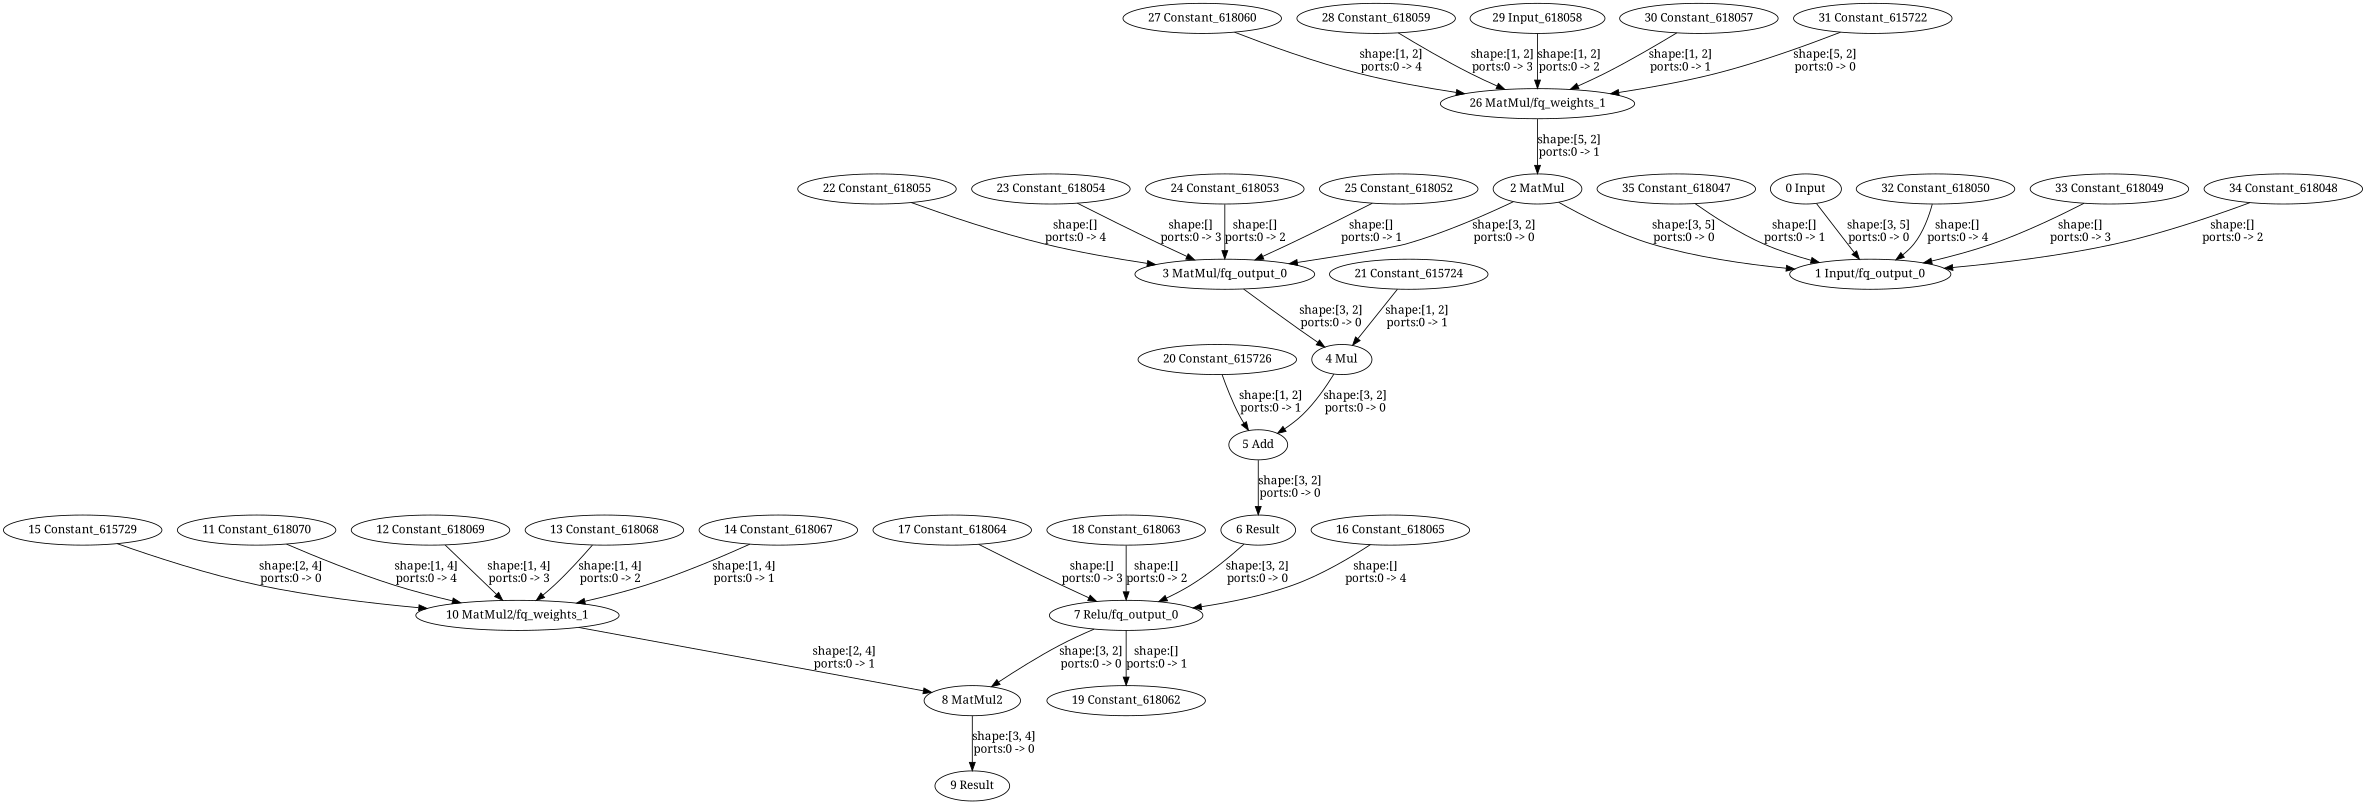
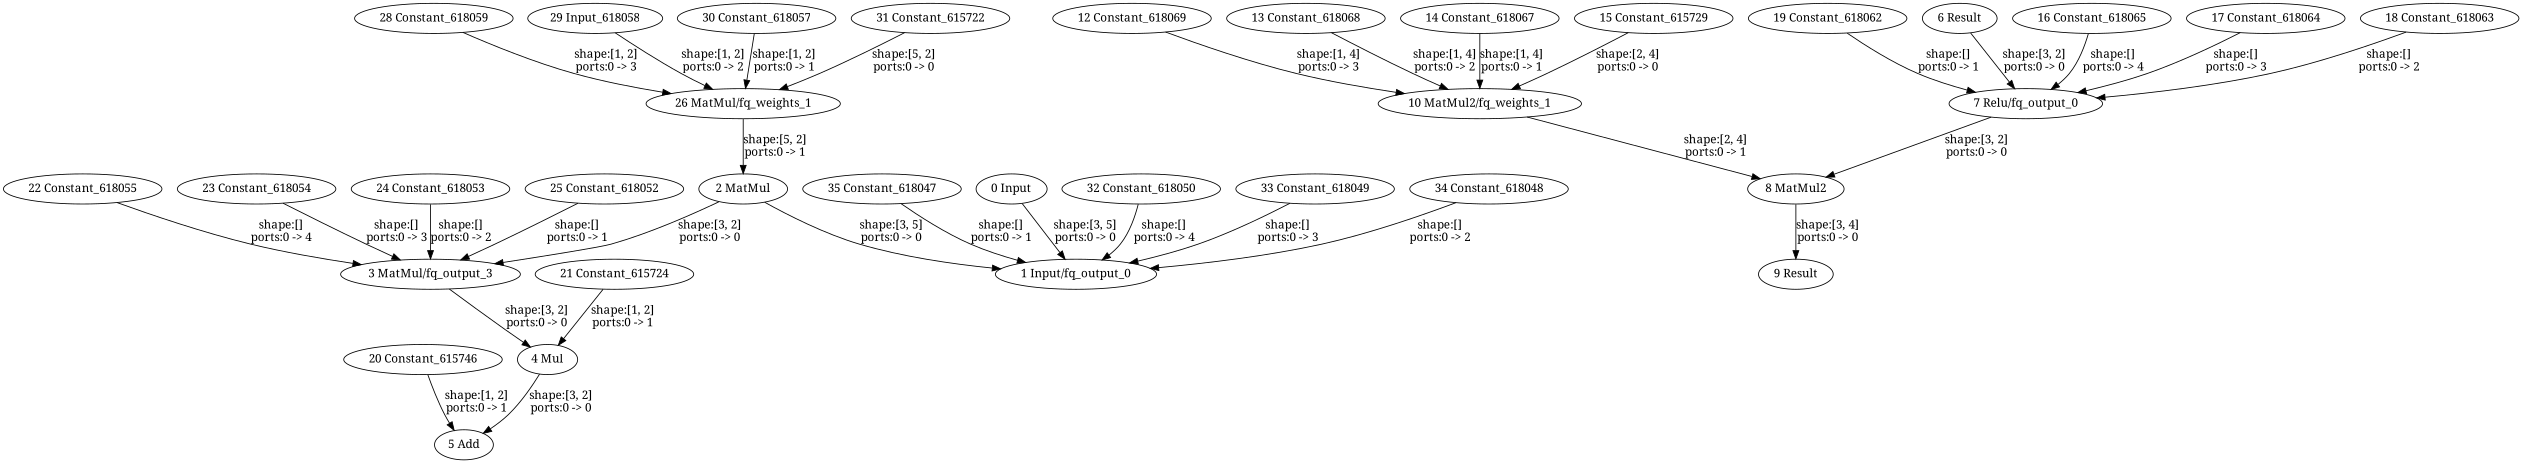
node "27 Constant_618060": removed
node "3 MatMul/fq_output_0": label "3 MatMul/fq_output_0" -> "3 MatMul/fq_output_3"
node "20 Constant_615726": label "20 Constant_615726" -> "20 Constant_615746"
edge "5 Add" -> "6 Result": removed, label "shape:[3, 2] ports:0 -> 0"
node "11 Constant_618070": removed
edge "7 Relu/fq_output_0" -> "19 Constant_618062": reversed
